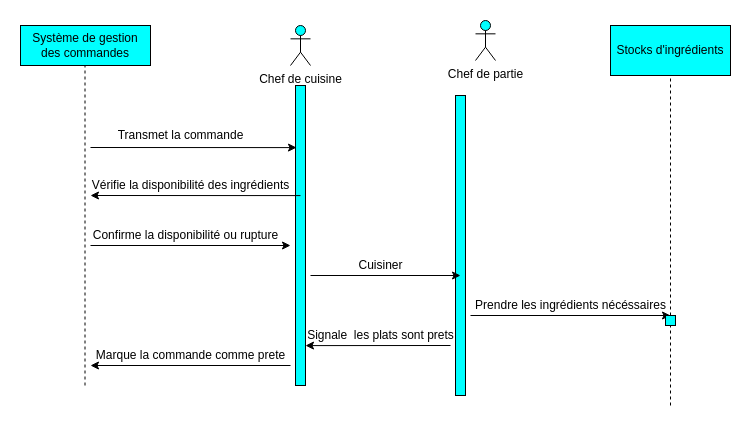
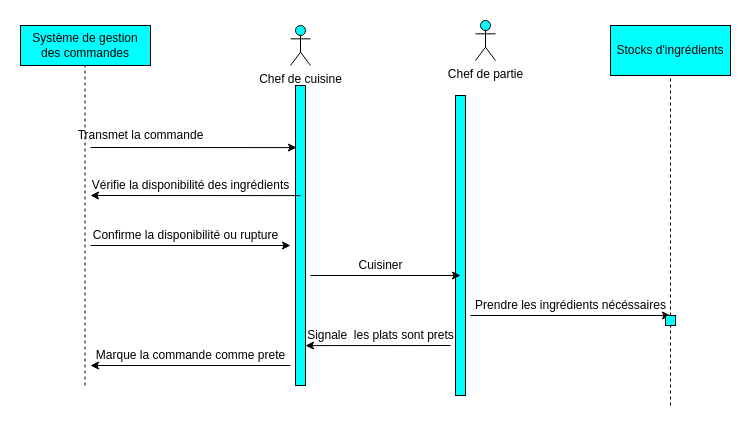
node "Transmet la commande": moved (181, 136) -> (141, 136)
